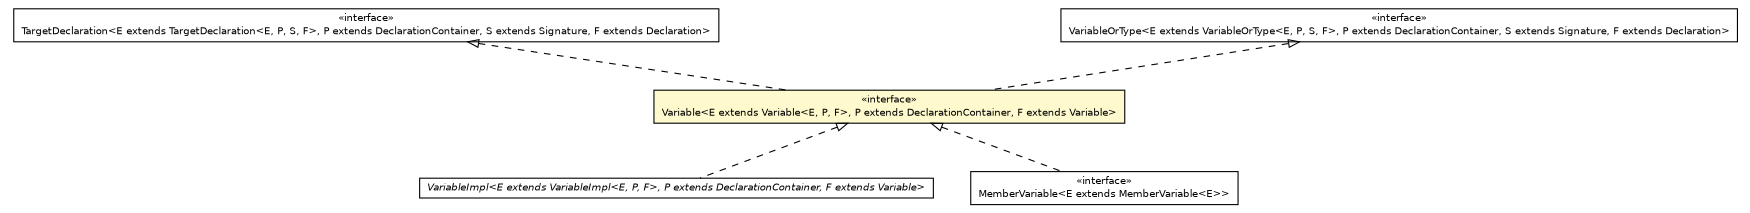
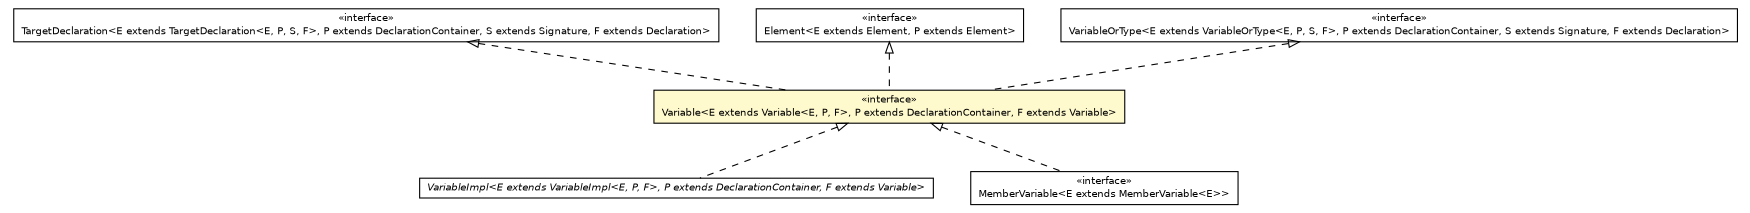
node "Element<E extends Element, P extends Element>": added
